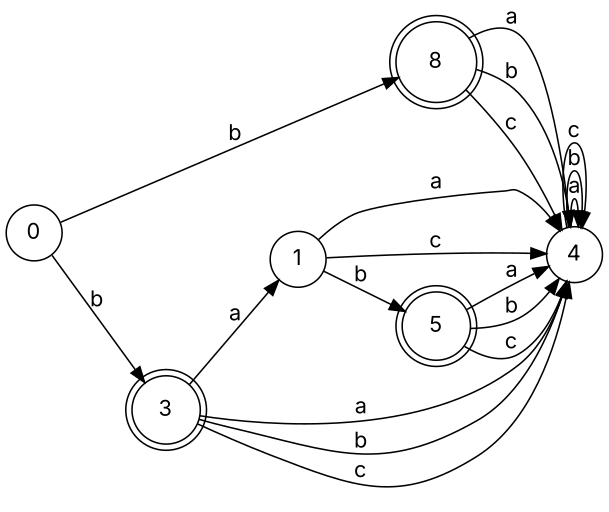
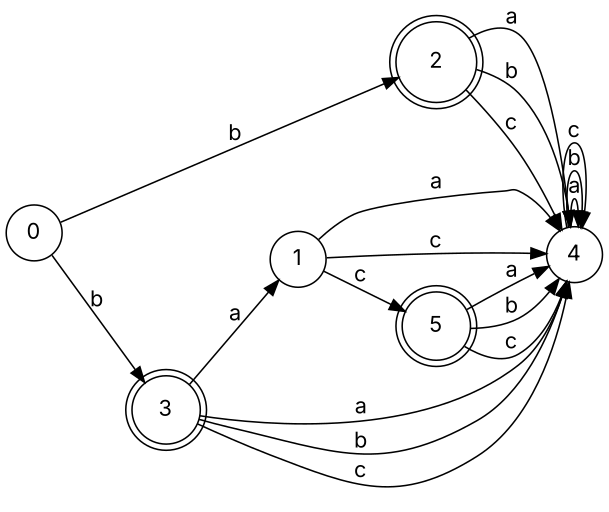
node "8": label "8" -> "2"
edge "1" -> "5": label "b" -> "c"
